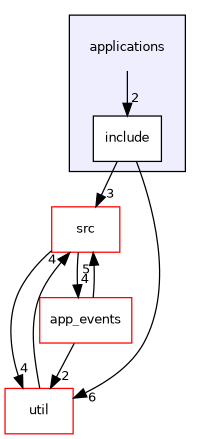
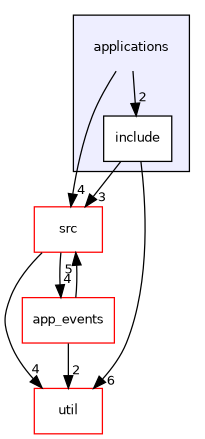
edge "util" -> "src": now "applications" -> "src"
